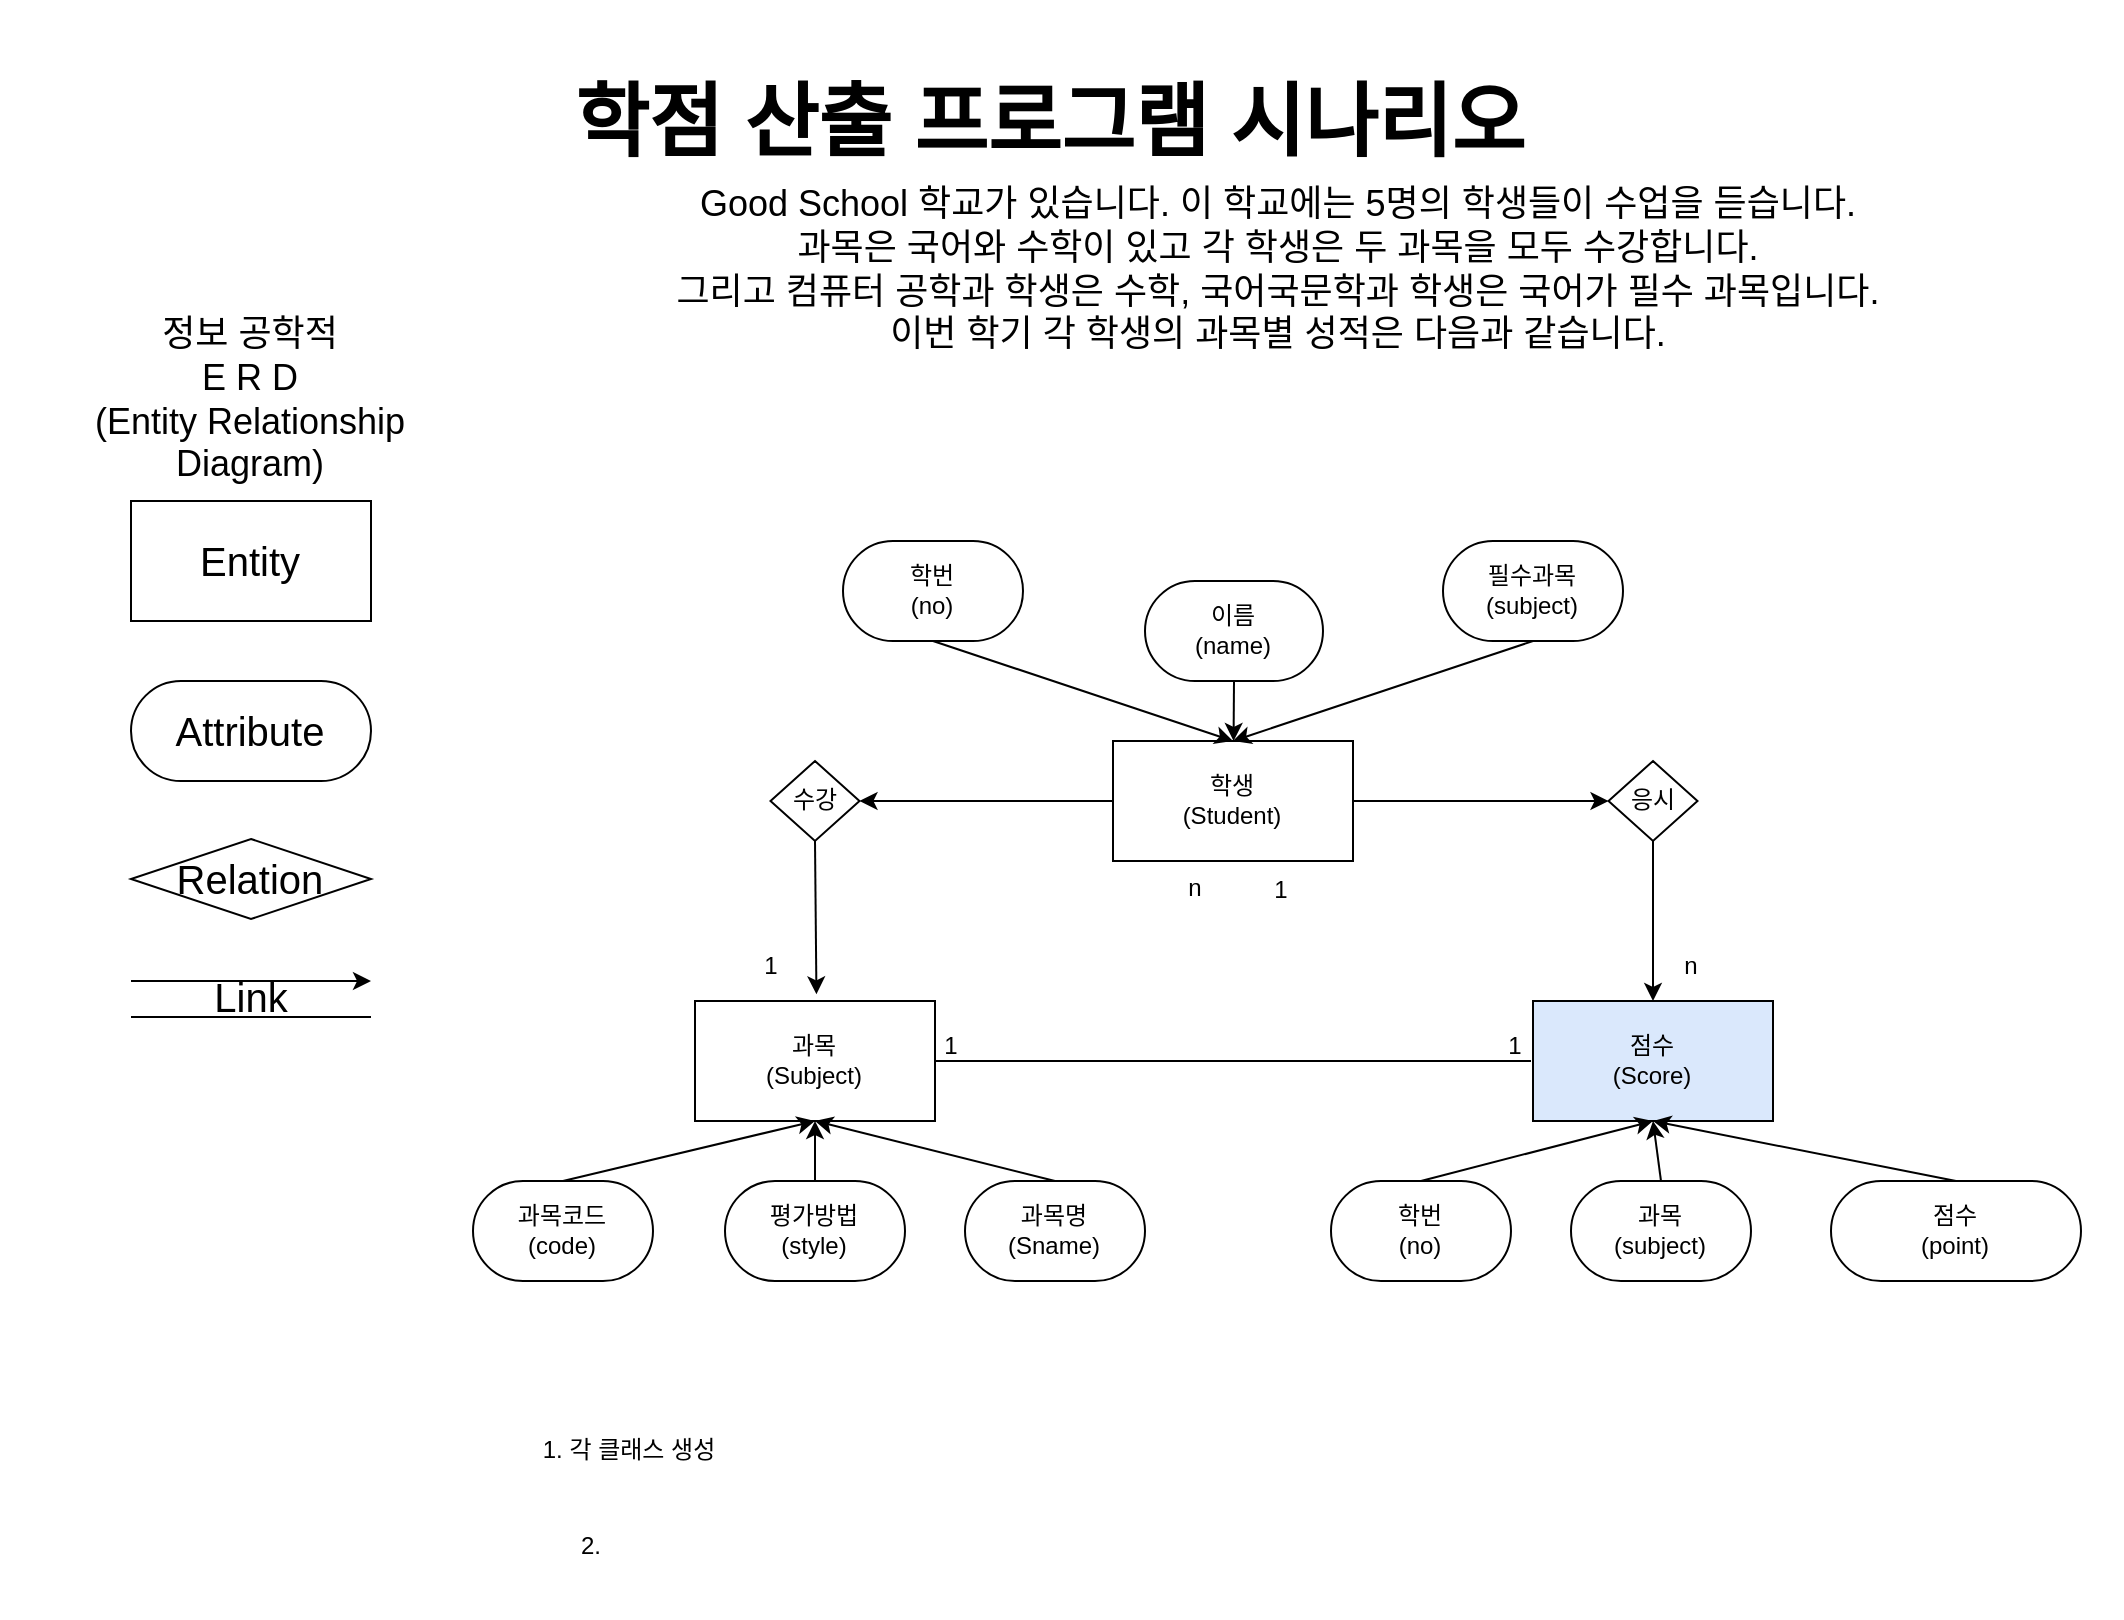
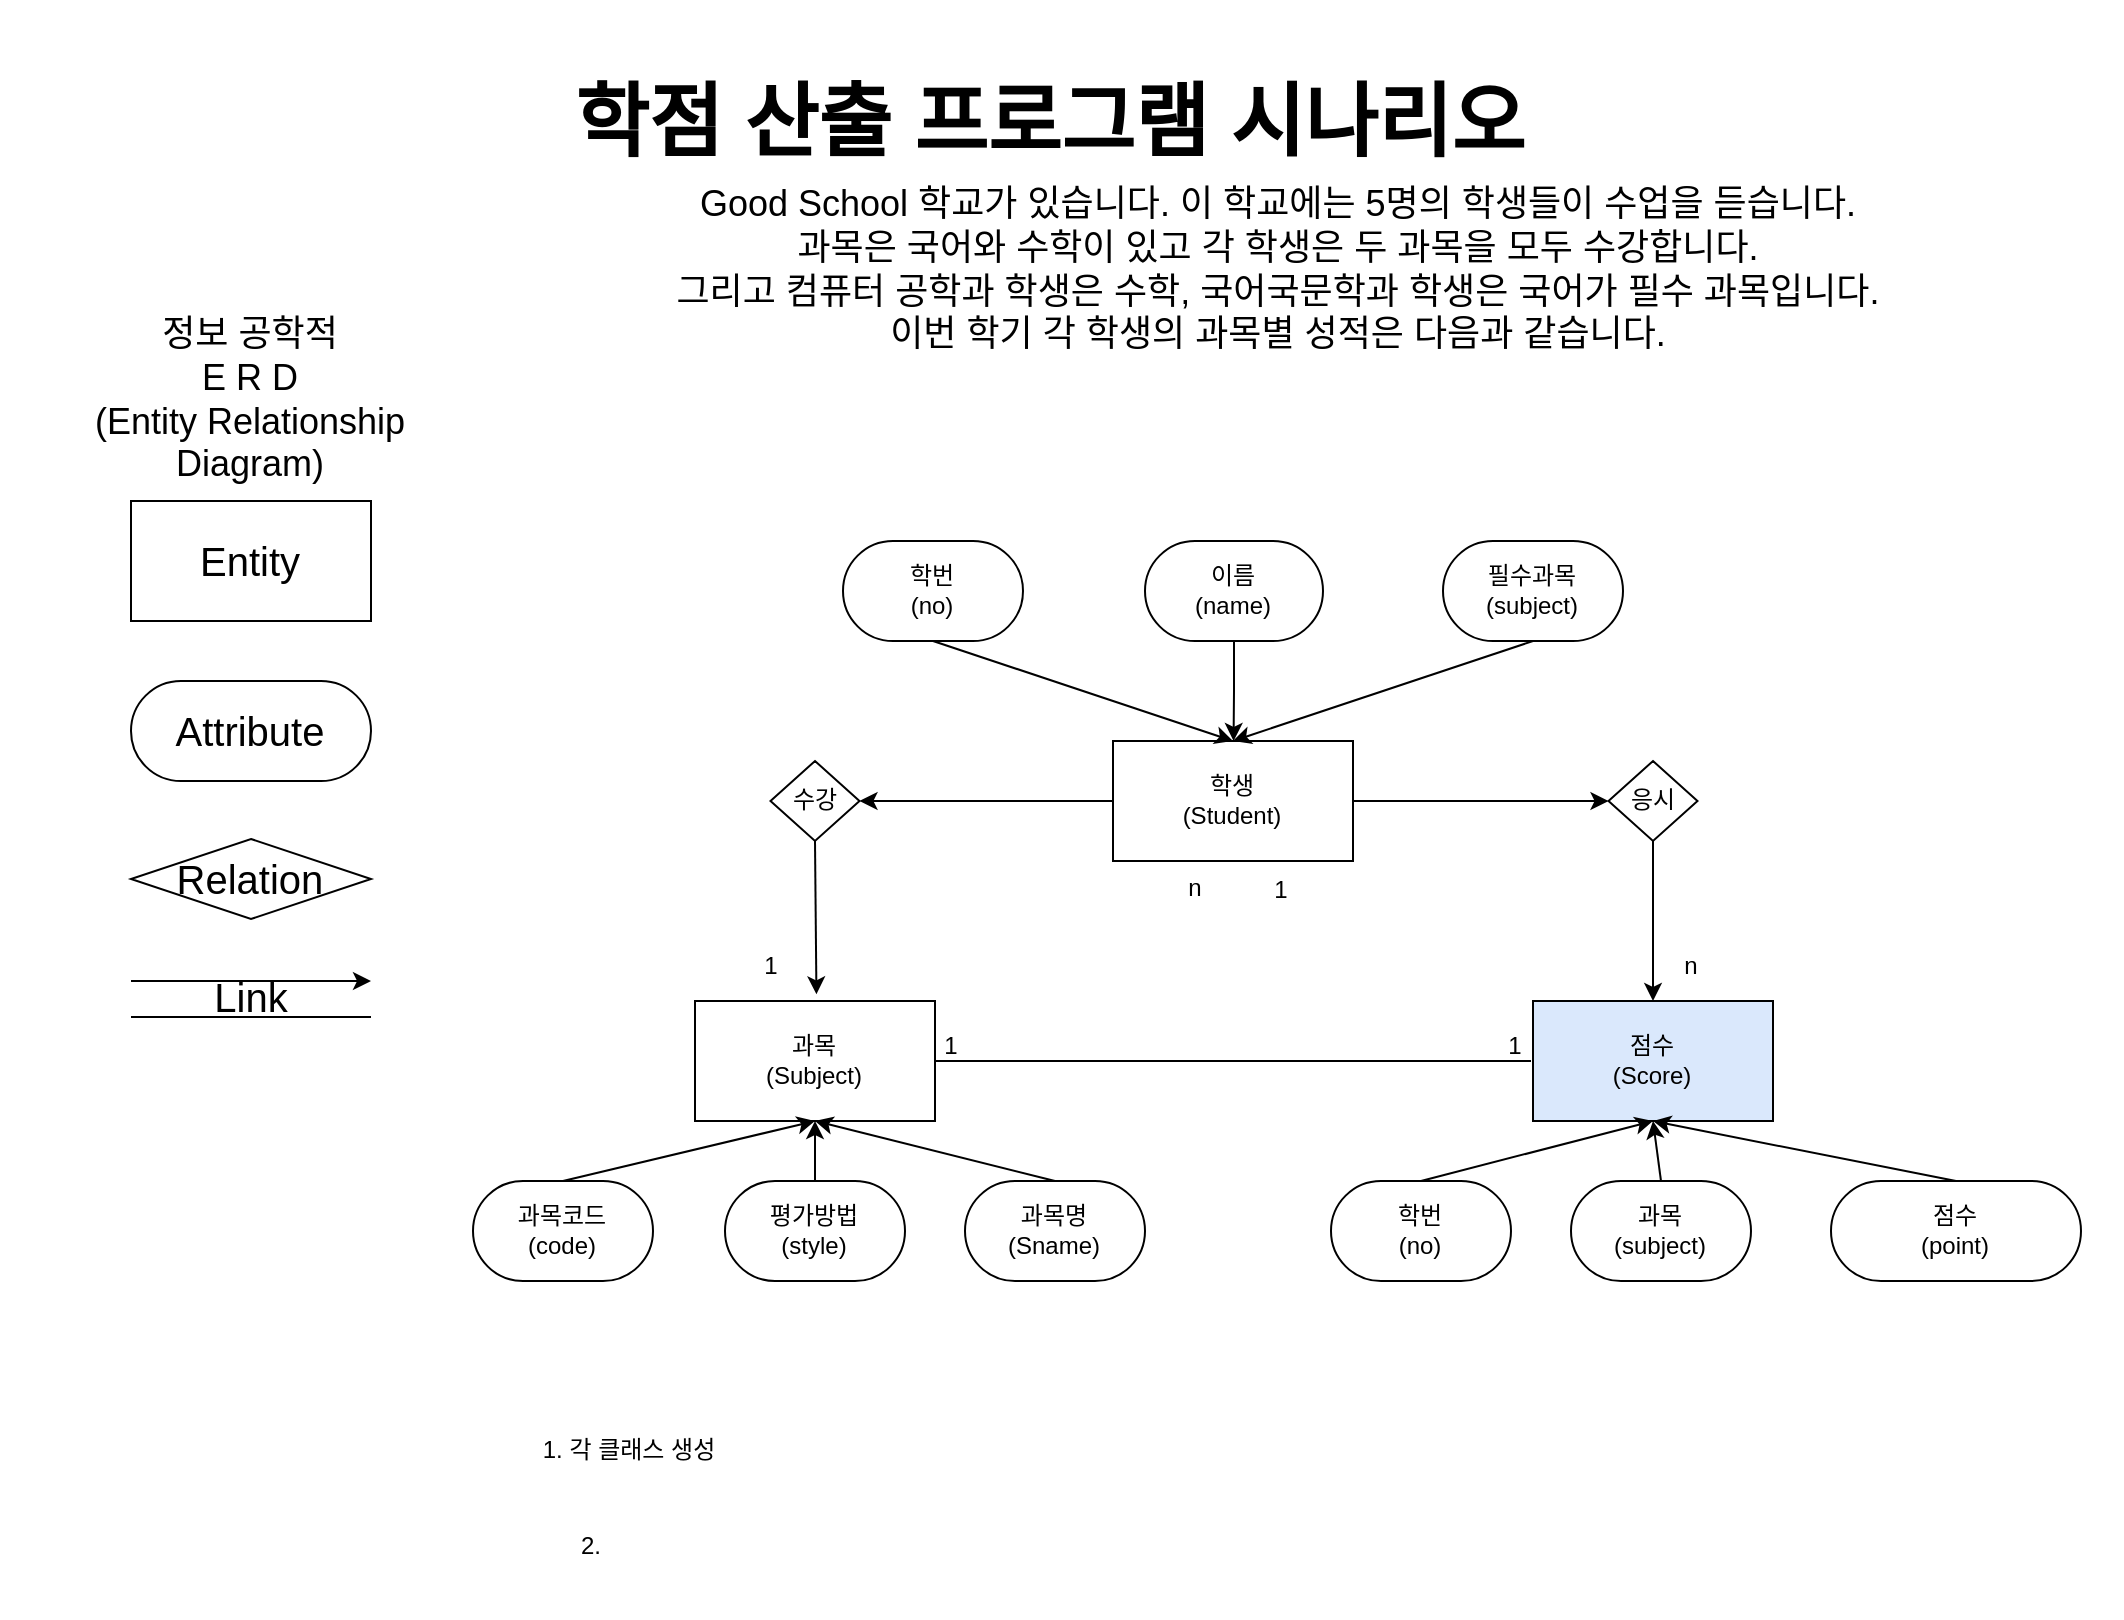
node "이름 (name)": moved (1234, 631) -> (1234, 591)
